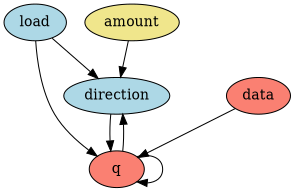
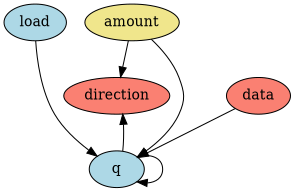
edge "load" -> "direction": removed
node "direction": fillcolor lightblue -> salmon
edge "direction" -> "q": now "amount" -> "q"
node "q": fillcolor salmon -> lightblue
